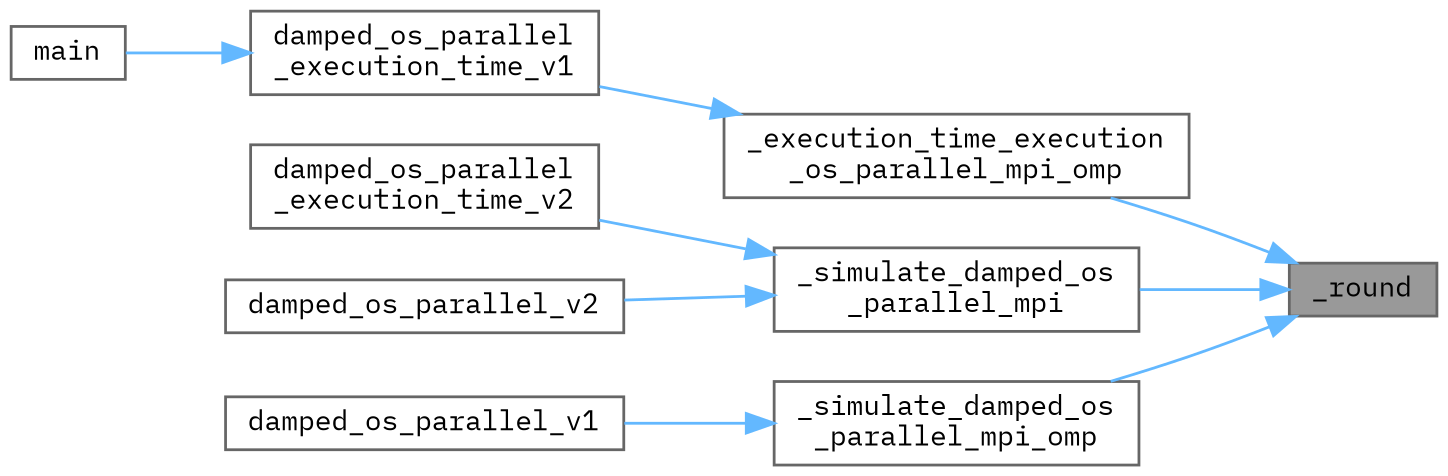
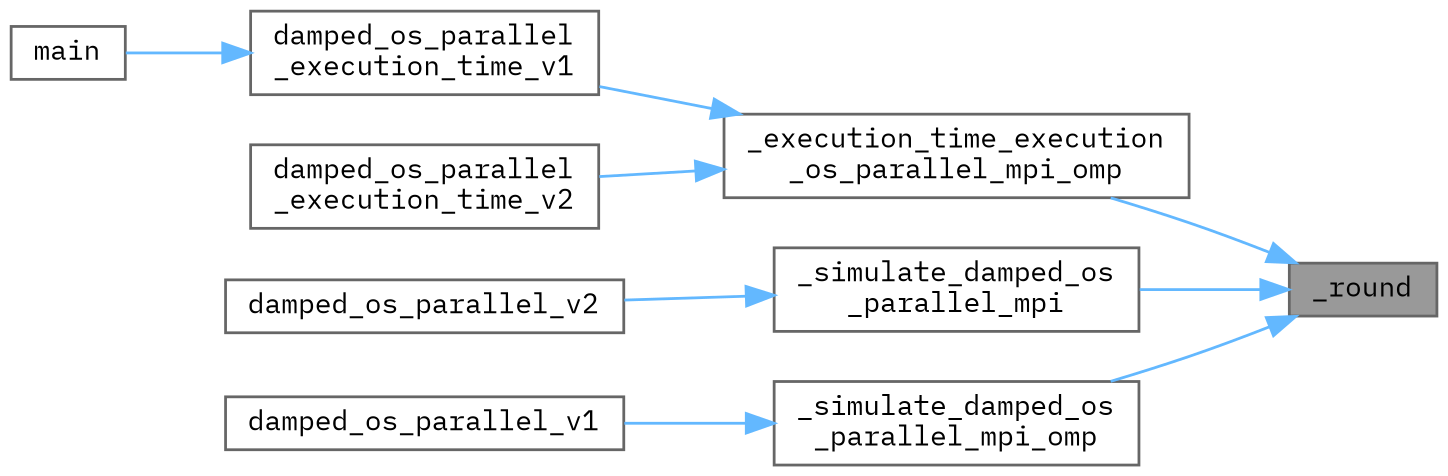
edge "damped_os_parallel _execution_time_v2" -> "_simulate_damped_os _parallel_mpi": now "damped_os_parallel _execution_time_v2" -> "_execution_time_execution _os_parallel_mpi_omp"
